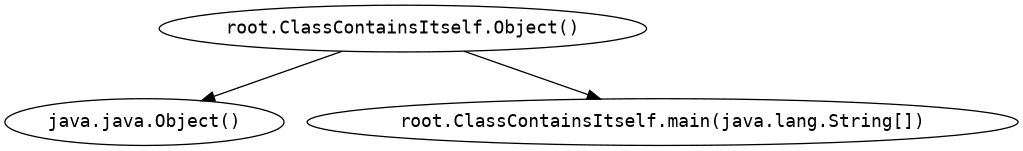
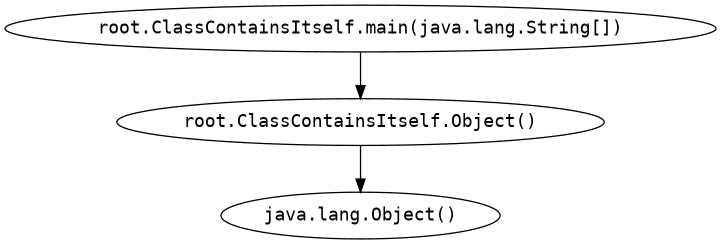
edge "root.ClassContainsItself.Object()" -> "root.ClassContainsItself.main(java.lang.String[])": reversed
node "java.java.Object()": label "java.java.Object()" -> "java.lang.Object()"
